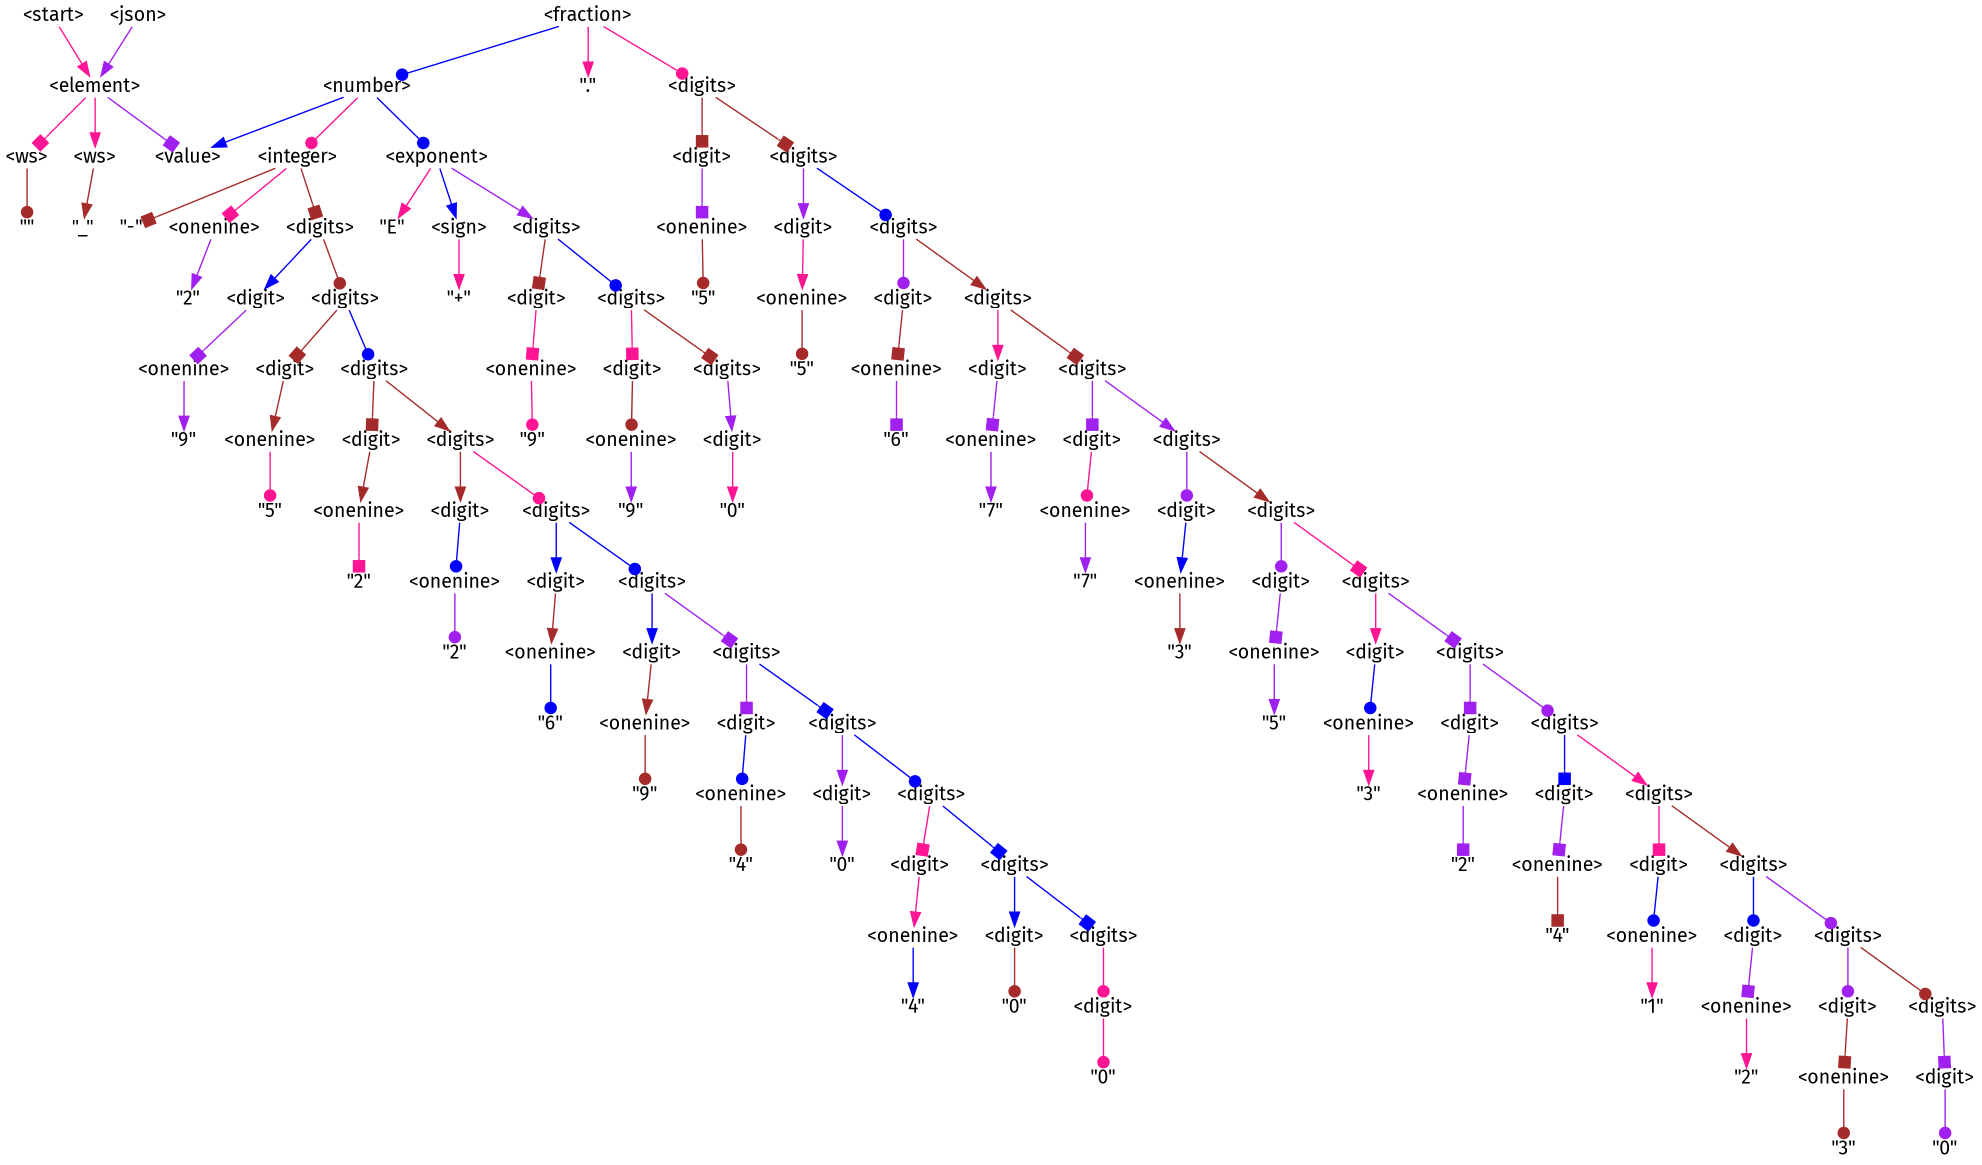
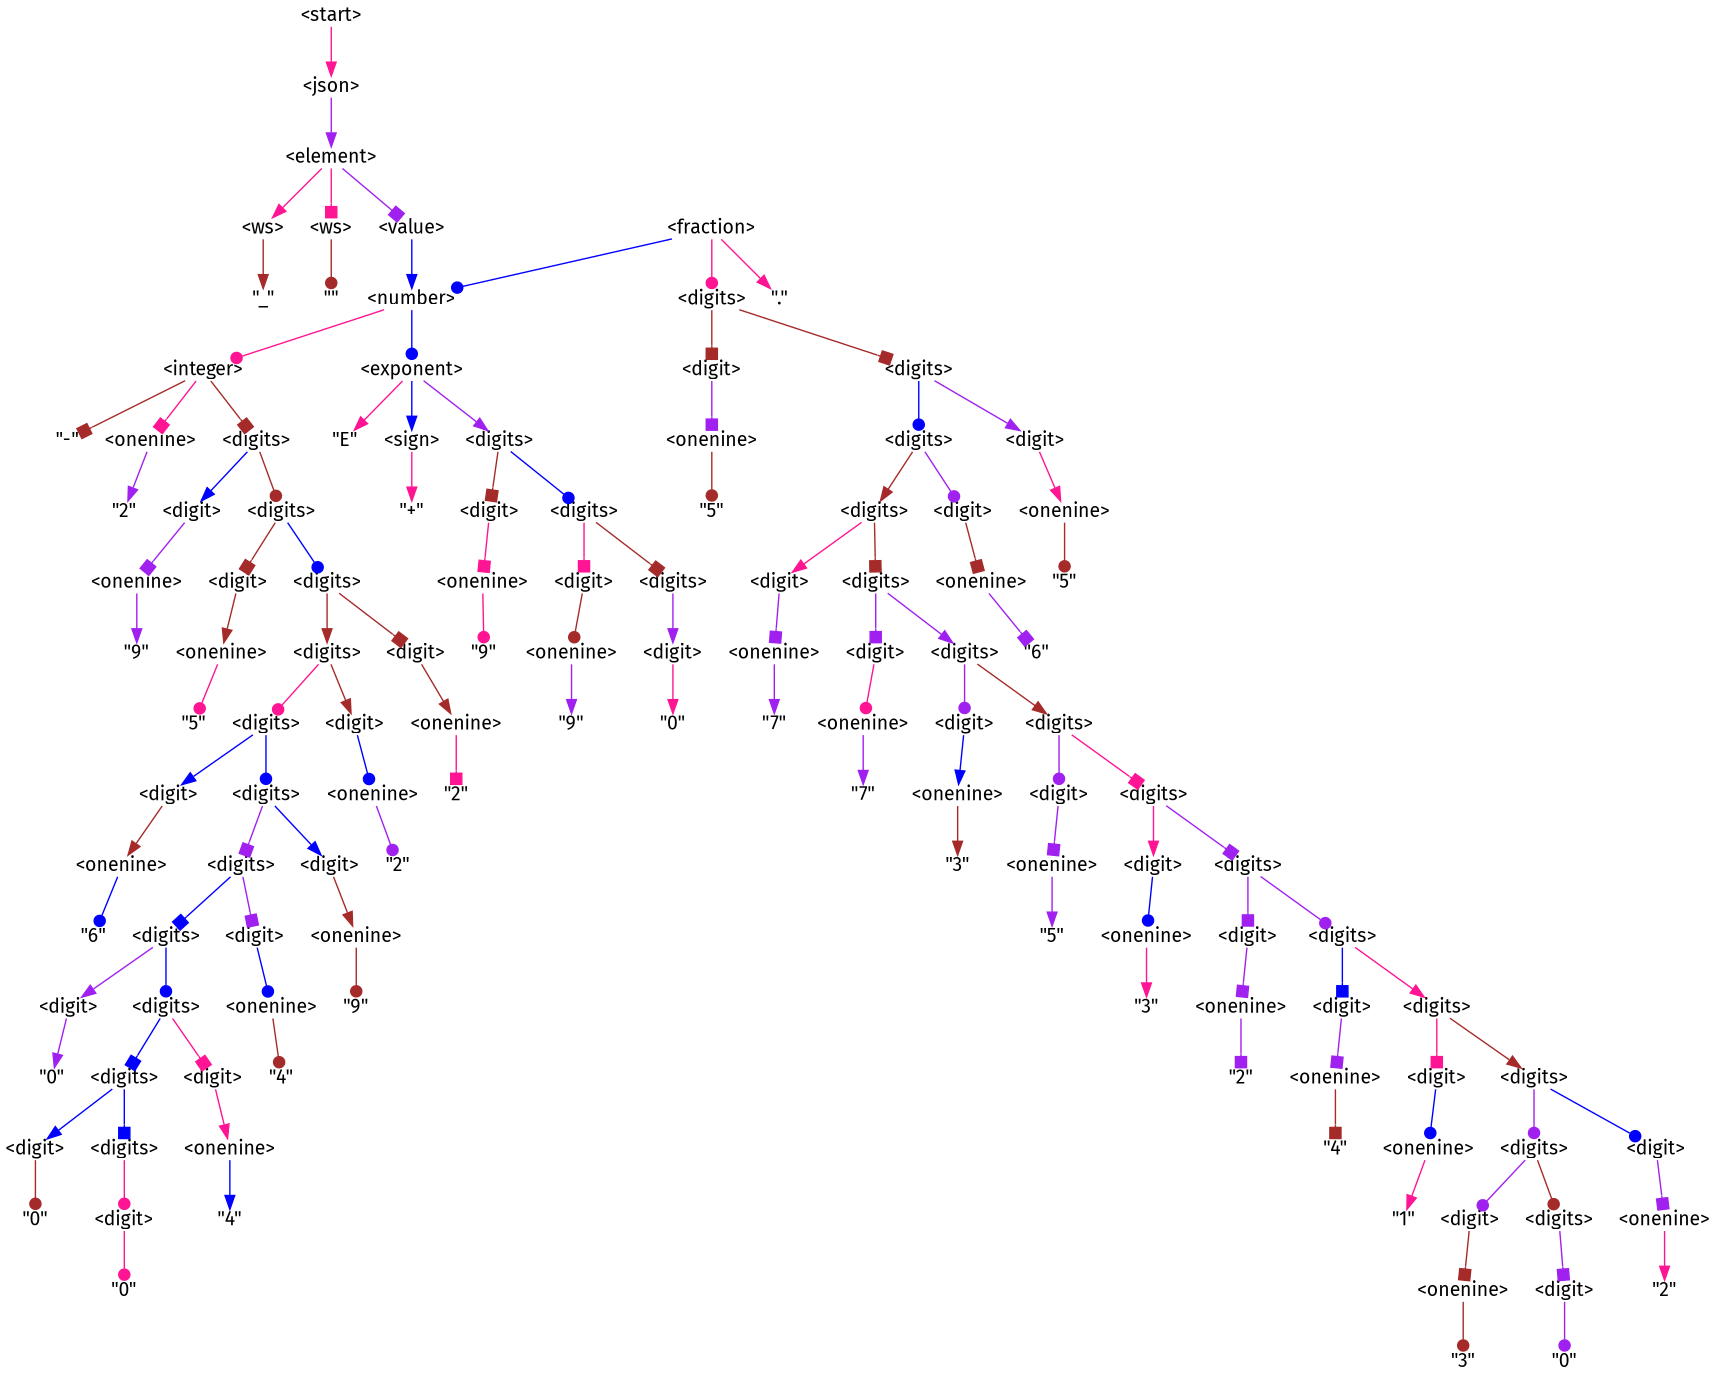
edge "<start>" -> "<element>": now "<start>" -> "<json>"
edge "<number>" -> "<value>": reversed
